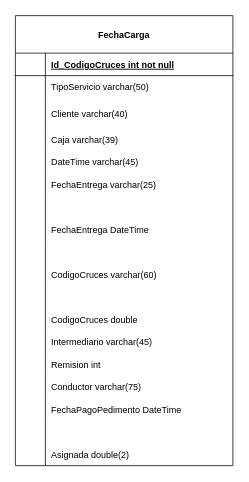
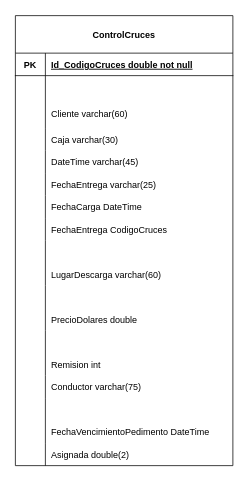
node "FechaCarga": label "FechaCarga" -> "ControlCruces"
node "PK": added
node "Id_CodigoCruces int not null": label "Id_CodigoCruces int not null" -> "Id_CodigoCruces double not null"
node "TipoServicio varchar(50)": removed
node "Cliente varchar(40)": label "Cliente varchar(40)" -> "Cliente varchar(60)"
node "Caja varchar(39)": label "Caja varchar(39)" -> "Caja varchar(30)"
node "FechaCarga DateTime": added
node "FechaEntrega DateTime": label "FechaEntrega DateTime" -> "FechaEntrega CodigoCruces"
node "CodigoCruces varchar(60)": label "CodigoCruces varchar(60)" -> "LugarDescarga varchar(60)"
node "CodigoCruces double": label "CodigoCruces double" -> "PrecioDolares double"
node "Intermediario varchar(45)": removed
node "FechaPagoPedimento DateTime": removed
node "FechaVencimientoPedimento DateTime": added
